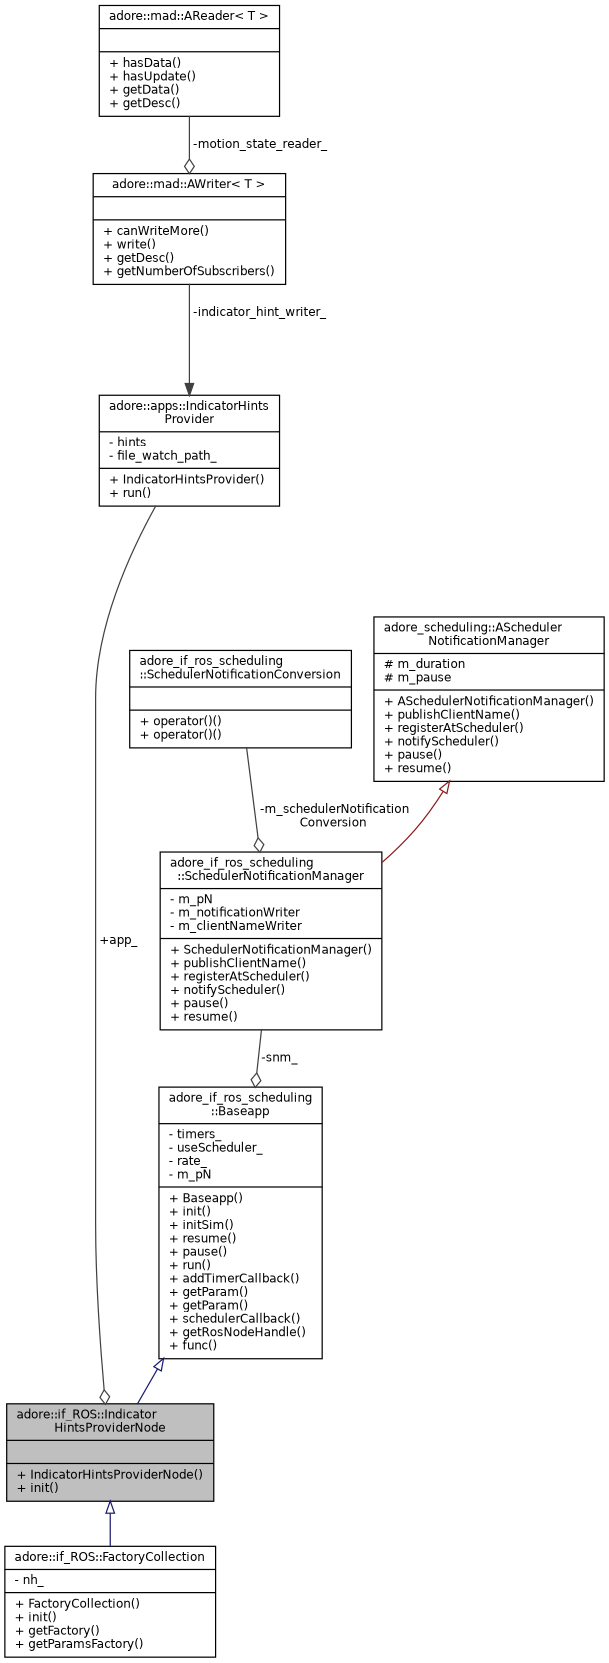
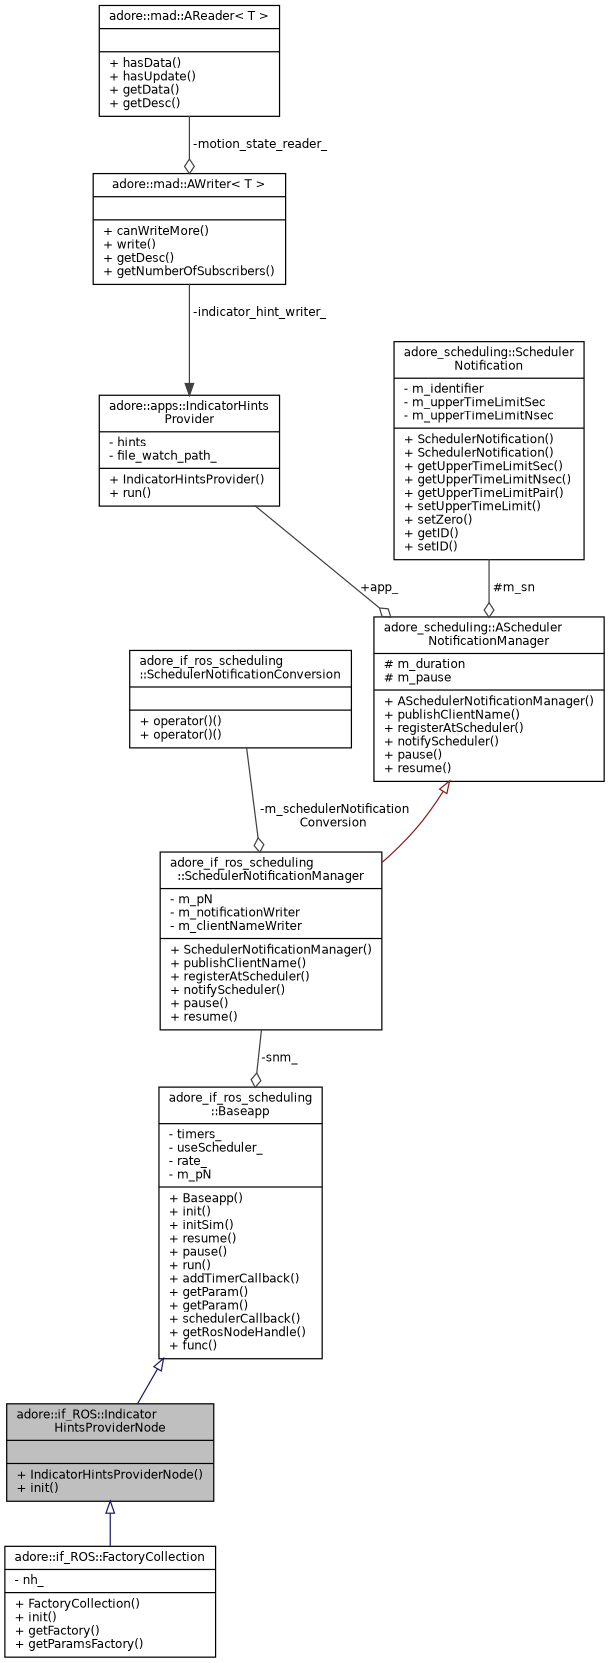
node "adore_scheduling::Scheduler": added
edge "adore::apps::IndicatorHints" -> "adore::if_ROS::Indicator": now "adore::apps::IndicatorHints" -> "adore_scheduling::AScheduler"
